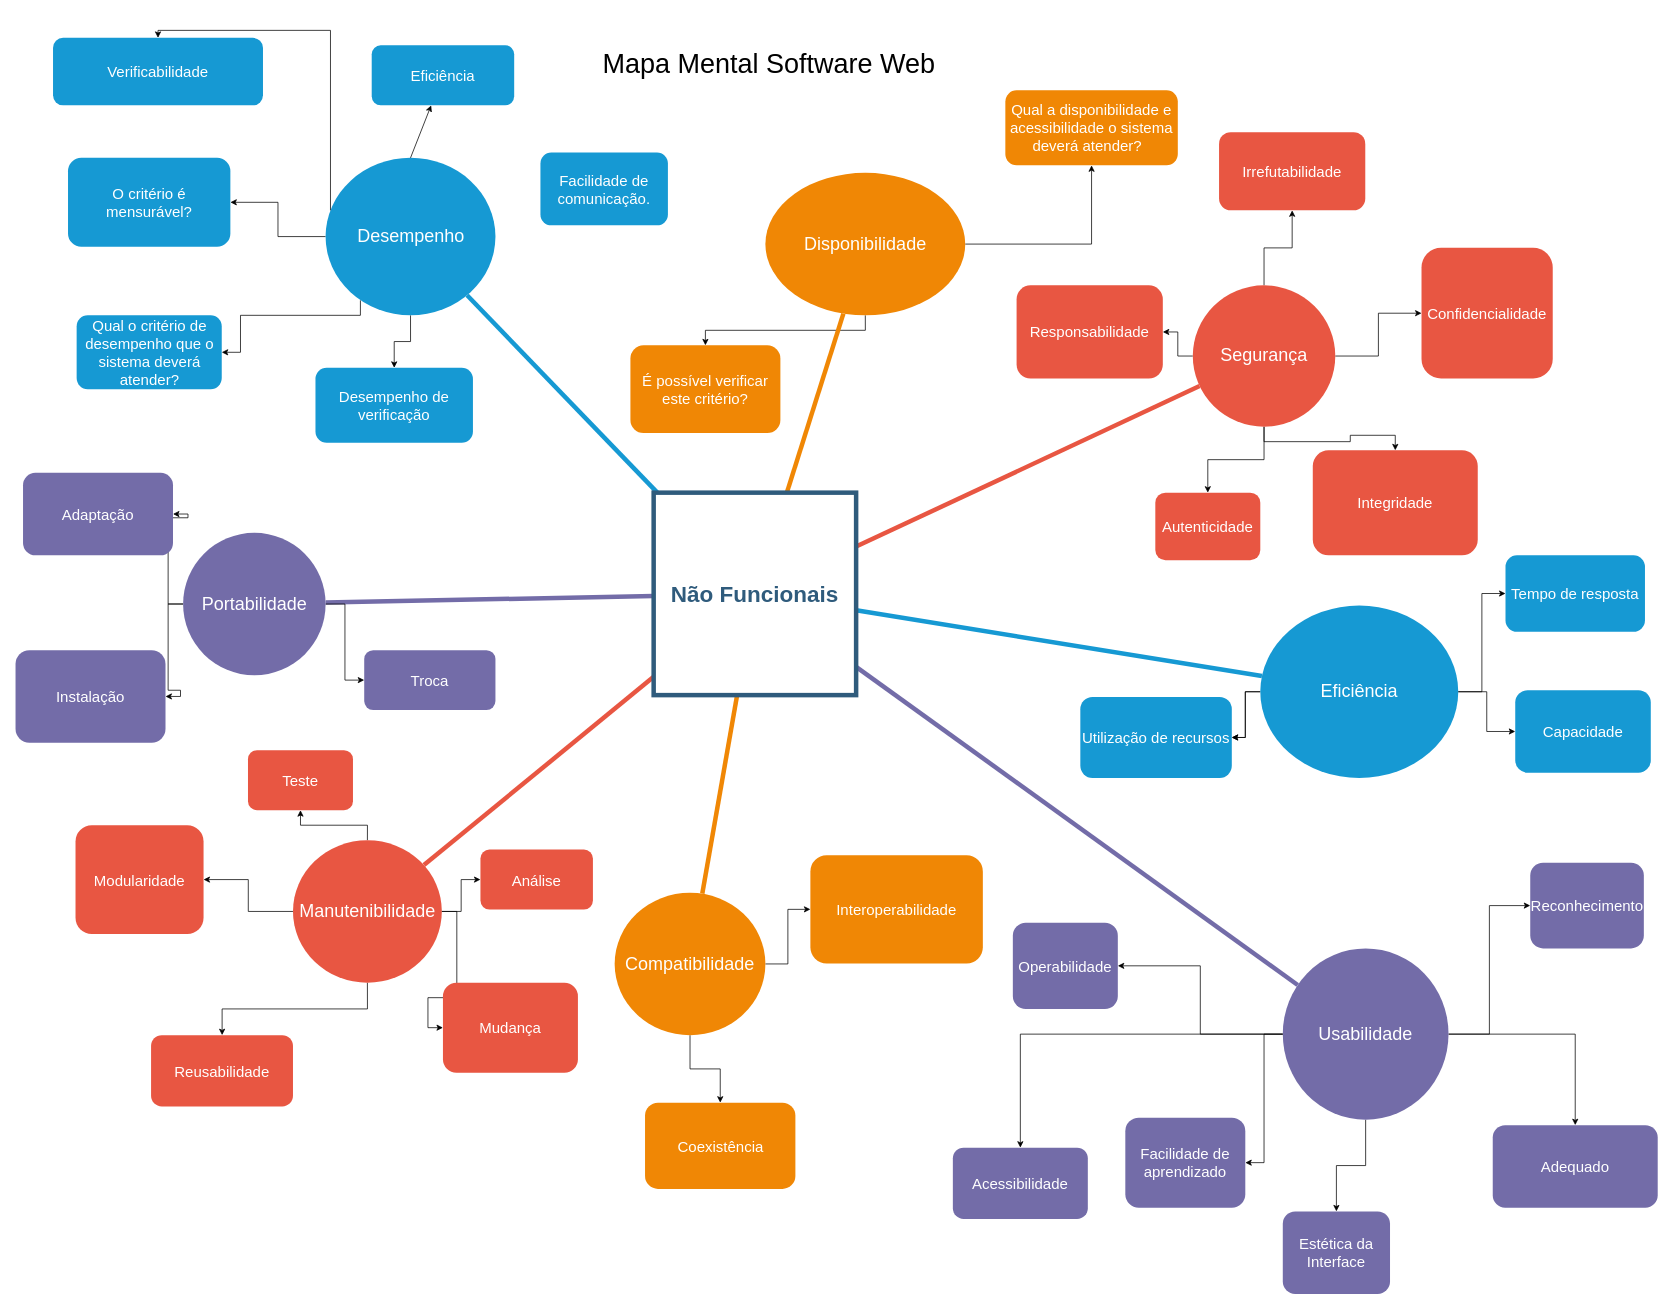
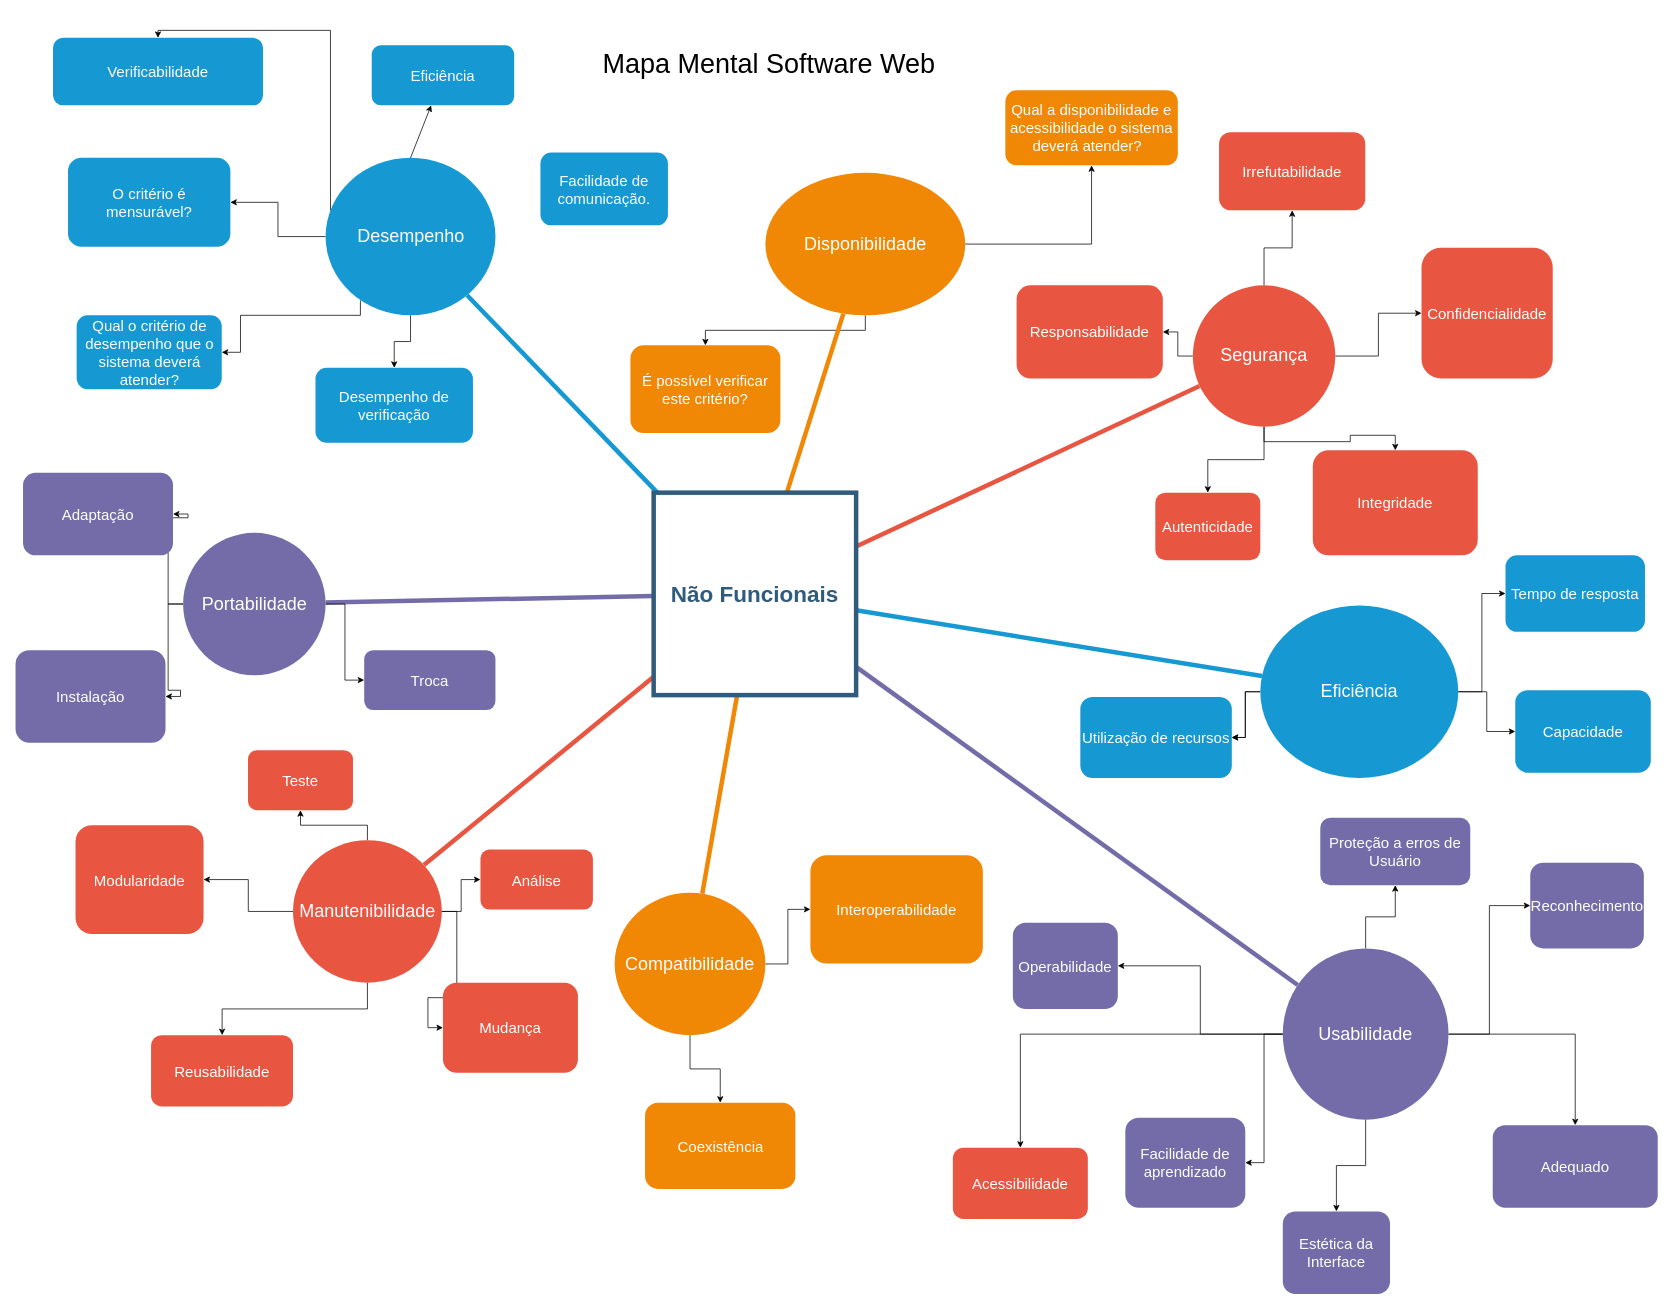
node "Proteção a erros de Usuário": added
edge "Usabilidade" -> "Proteção a erros de Usuário": added
node "Acessibilidade": fillcolor #736ca8 -> #e85642
